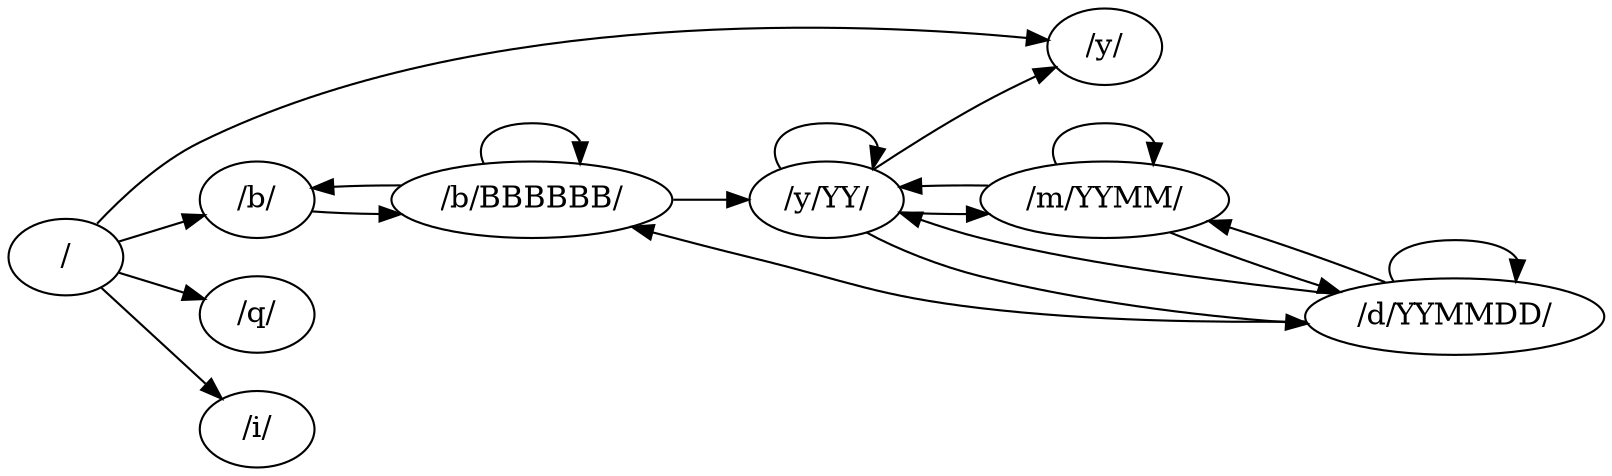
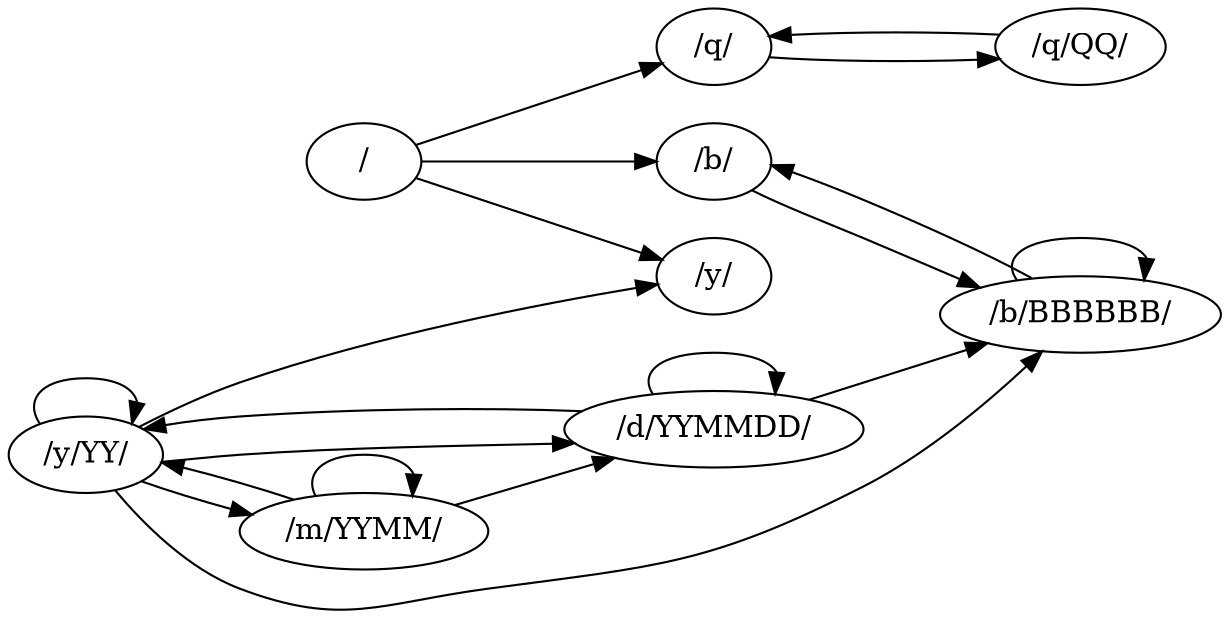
node "/q/QQ/": added
edge "/b/BBBBBB/" -> "/y/YY/": reversed
edge "/d/YYMMDD/" -> "/m/YYMM/": removed
node "/i/": removed
